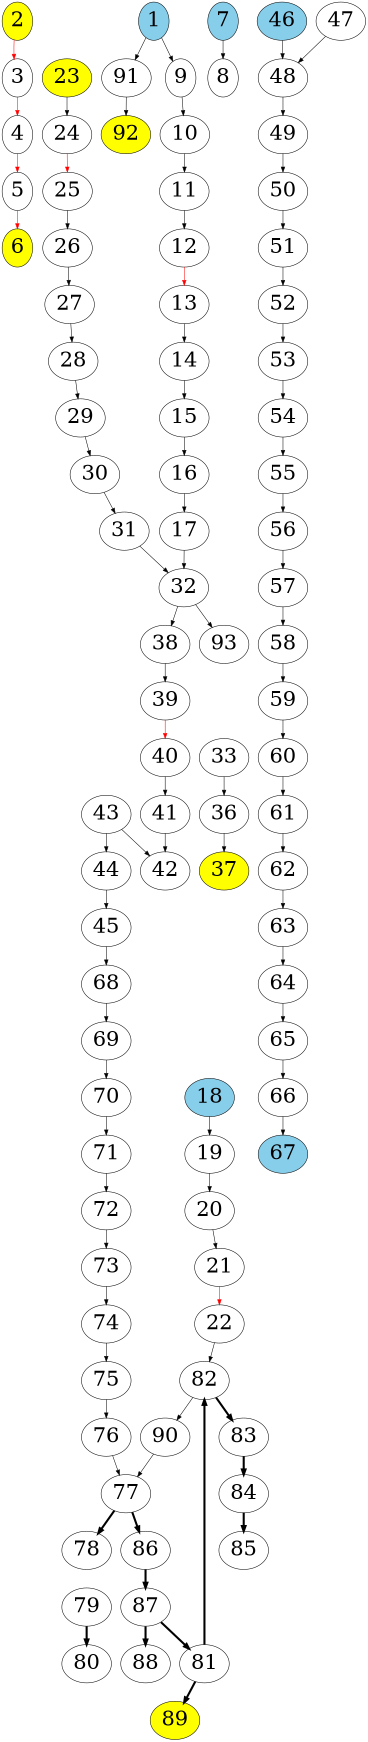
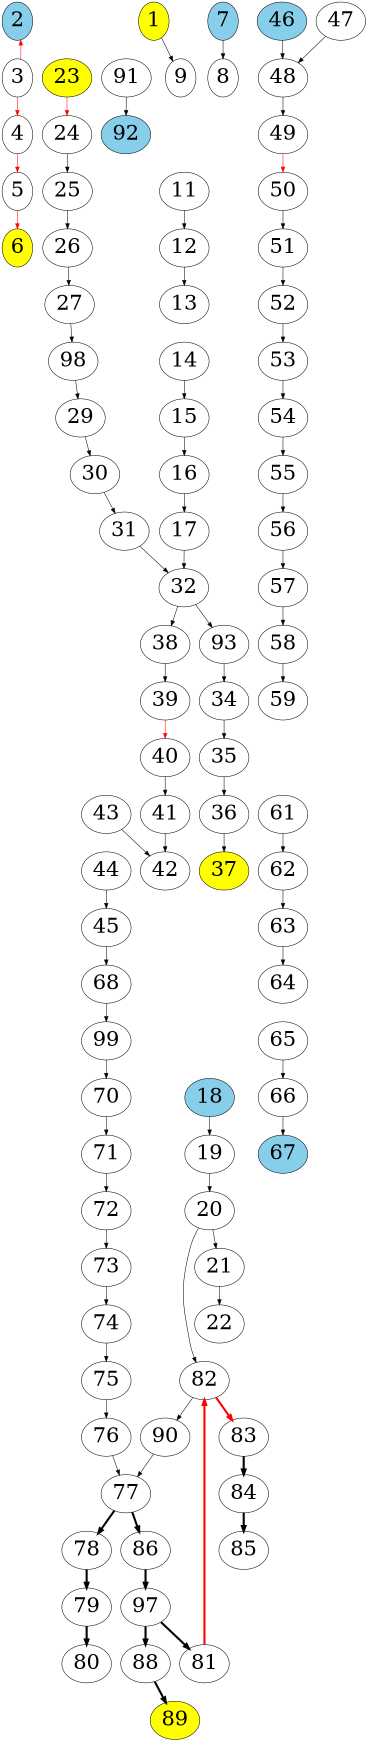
node "2": fillcolor yellow -> skyblue
node "1": fillcolor skyblue -> yellow
edge "1" -> "91": removed
edge "2" -> "3": reversed
edge "23" -> "24": color black -> red
node "92": fillcolor yellow -> skyblue
node "10": removed
edge "24" -> "25": color red -> black
edge "49" -> "50": color black -> red
edge "12" -> "13": color red -> black
edge "13" -> "14": removed
node "28": label "28" -> "98"
node "34": added
node "33": label "33" -> "35"
node "60": removed
edge "43" -> "44": removed
edge "64" -> "65": removed
node "69": label "69" -> "99"
edge "21" -> "22": color red -> black
edge "22" -> "82": now "20" -> "82"
edge "82" -> "83": color black -> red
edge "81" -> "82": color black -> red
edge "78" -> "79": added
node "87": label "87" -> "97"
edge "81" -> "89": now "88" -> "89"
